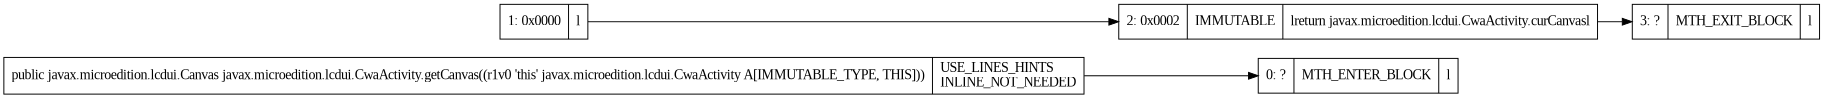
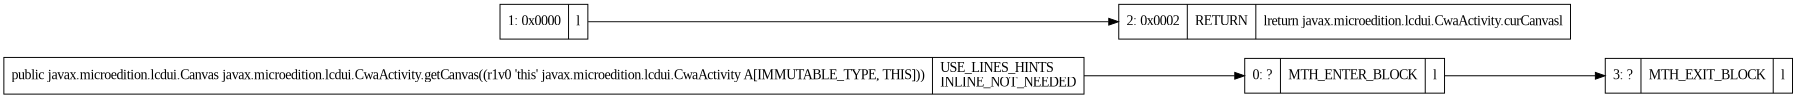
node "2: 0x0002": text "IMMUTABLE" -> "RETURN"
edge "2: 0x0002" -> "3: ?": now "0: ?" -> "3: ?"
